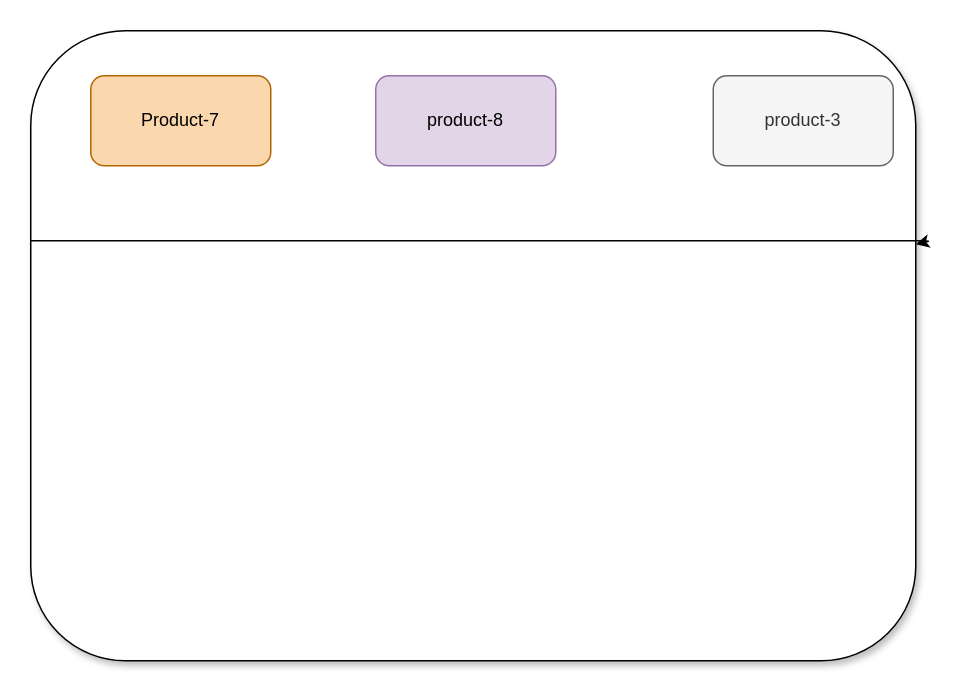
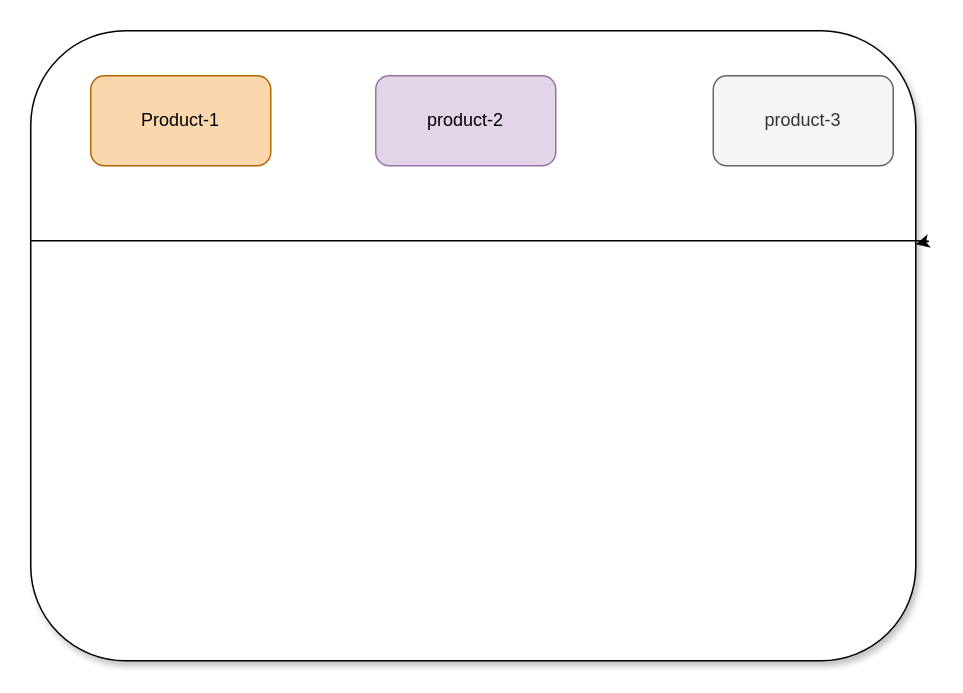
node "Product-7": label "Product-7" -> "Product-1"
node "product-8": label "product-8" -> "product-2"
